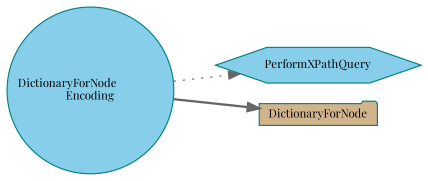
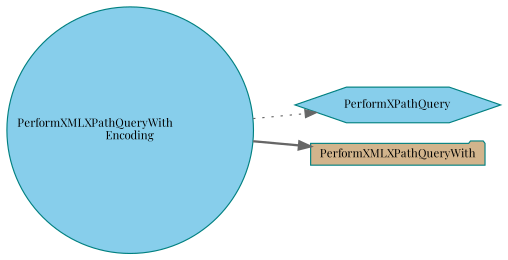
node "DictionaryForNode Encoding": label "DictionaryForNode Encoding" -> "PerformXMLXPathQueryWith Encoding"
node "DictionaryForNode": label "DictionaryForNode" -> "PerformXMLXPathQueryWith"
